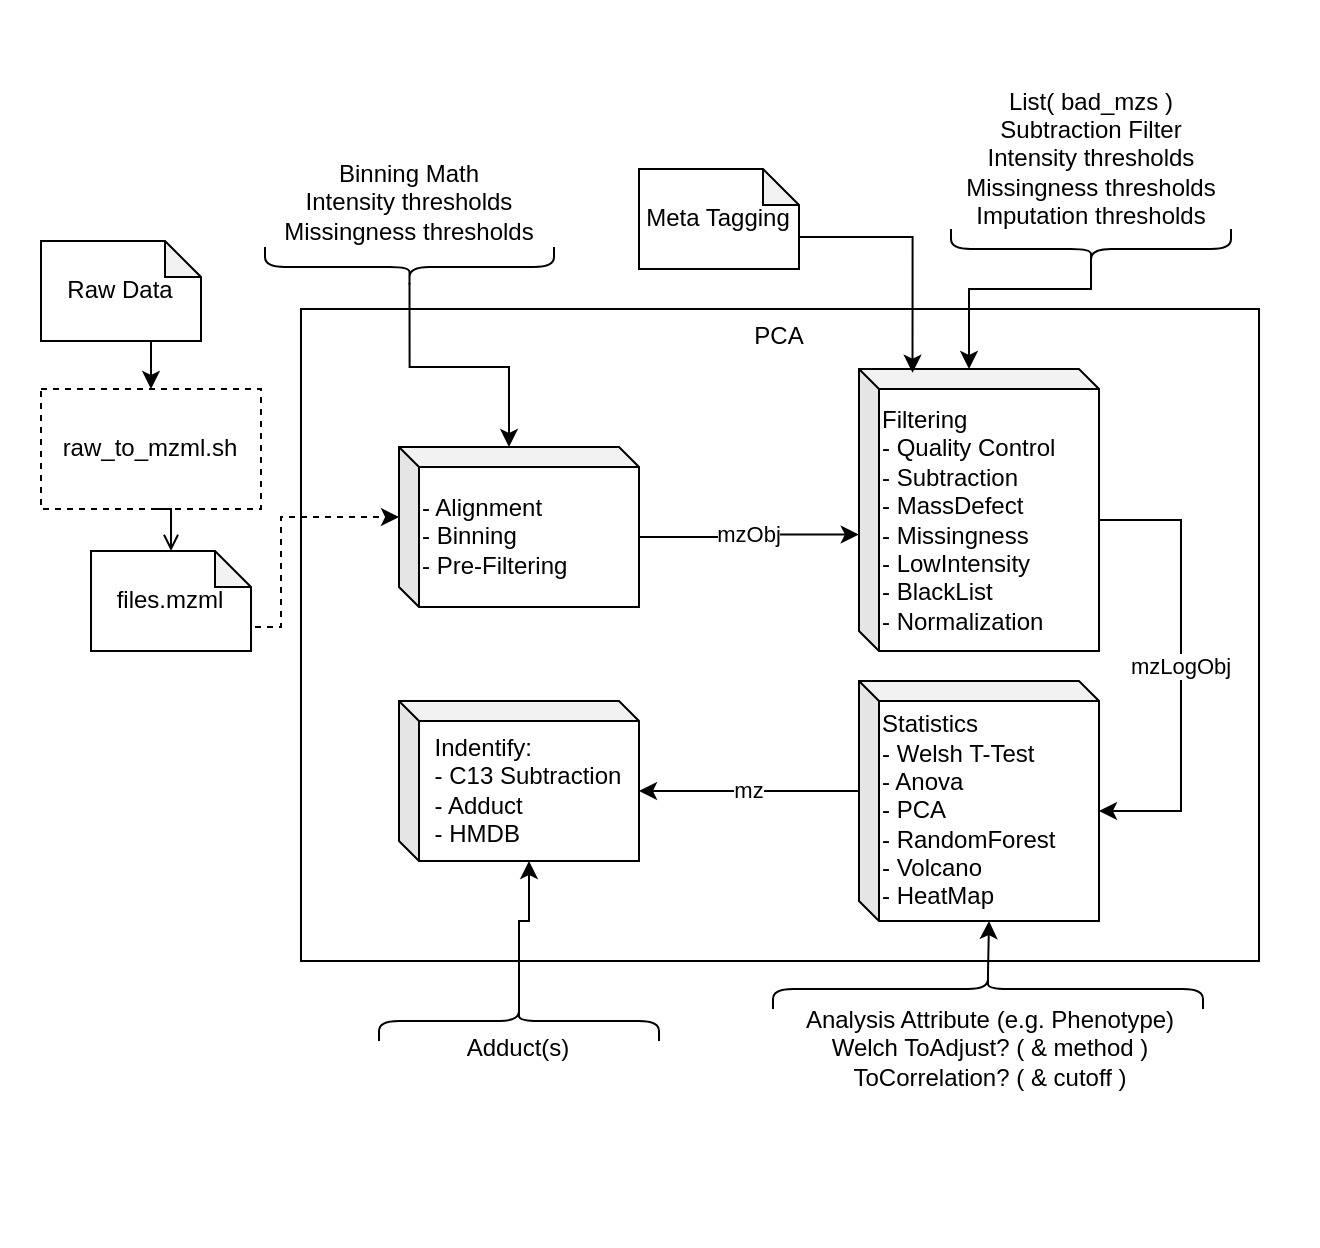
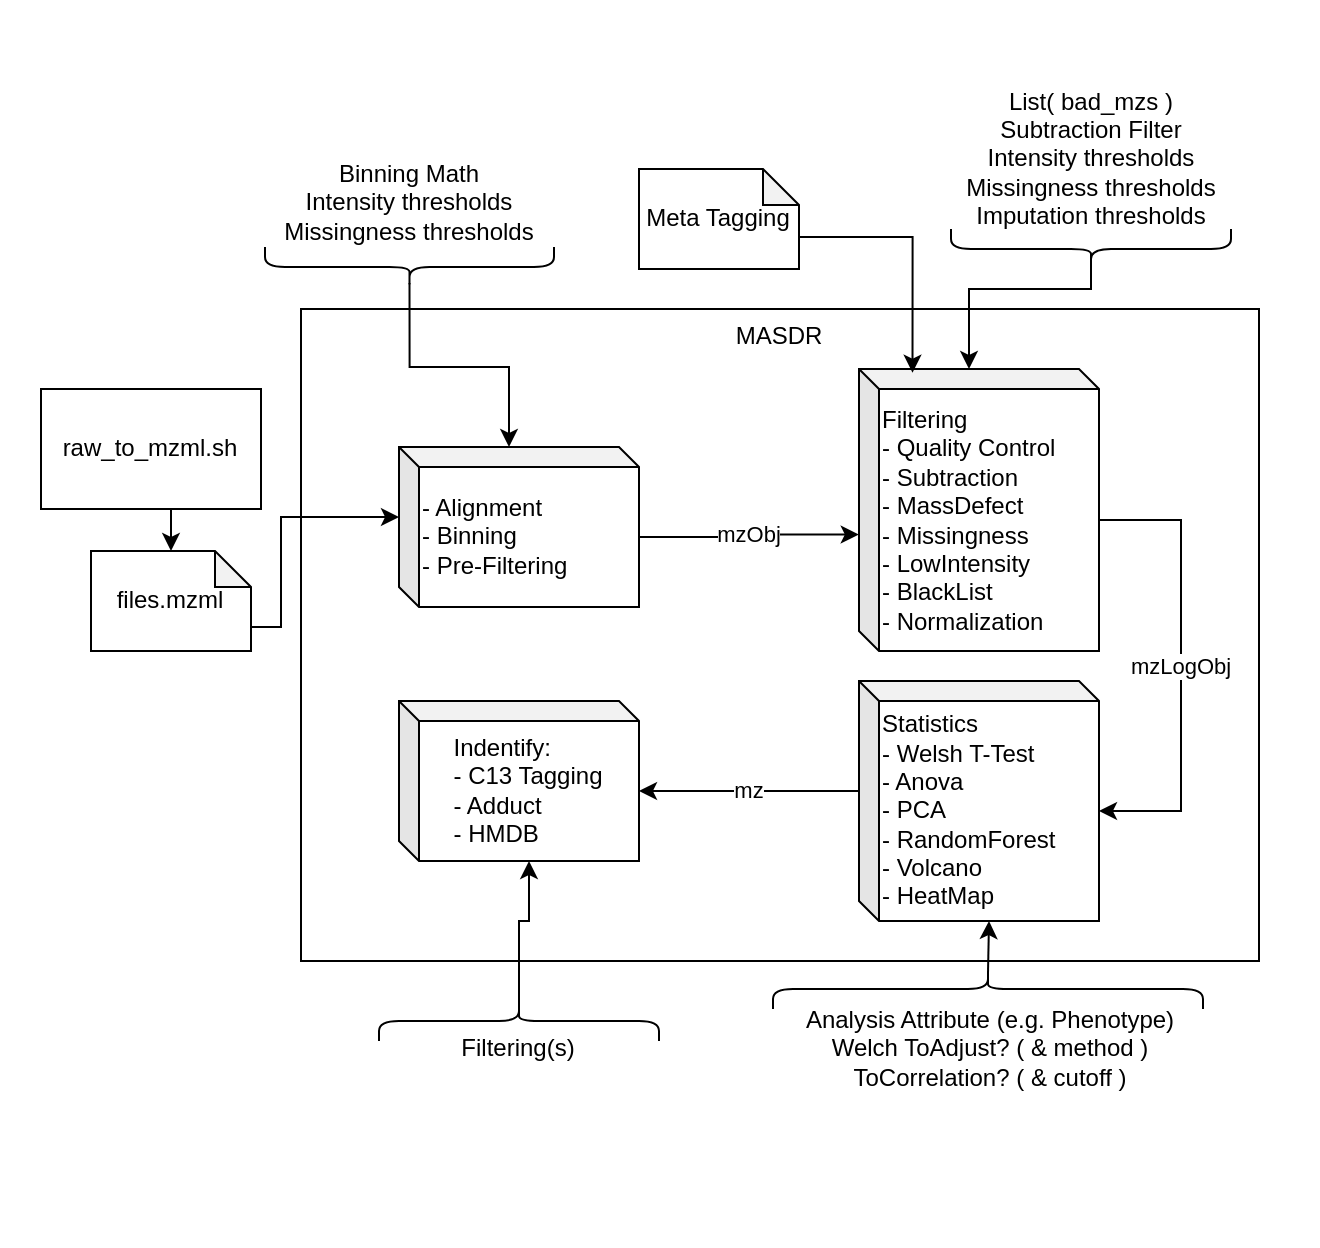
node "Raw Data": removed
node "PCA": label "PCA" -> "MASDR"
edge "Raw Data" -> "raw_to_mzml.sh": removed
node "raw_to_mzml.sh": style dashed -> solid
edge "files.mzml" -> "- Alignment - Binning - Pre-Filtering": style dashed -> solid
edge "raw_to_mzml.sh" -> "files.mzml": arrowhead open -> classic
node "Indentify: - C13 Subtraction - Adduct - HMDB": label "Indentify: - C13 Subtraction - Adduct - HMDB" -> "Indentify: - C13 Tagging - Adduct - HMDB"
node "Adduct(s)": label "Adduct(s)" -> "Filtering(s)"
